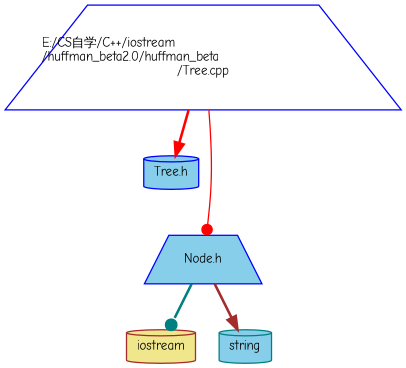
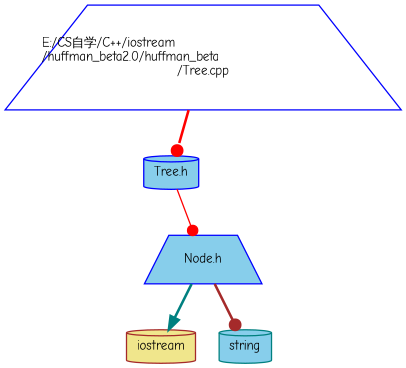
edge "E:/CS自学/C++/iostream /huffman_beta2.0/huffman_beta /Tree.cpp" -> "Tree.h": arrowhead normal -> dot
edge "E:/CS自学/C++/iostream /huffman_beta2.0/huffman_beta /Tree.cpp" -> "Node.h": now "Tree.h" -> "Node.h"
edge "Node.h" -> "iostream": arrowhead dot -> normal
edge "Node.h" -> "string": arrowhead normal -> dot
